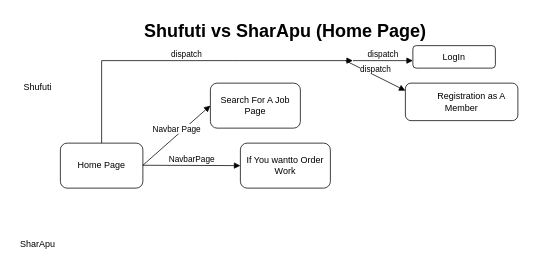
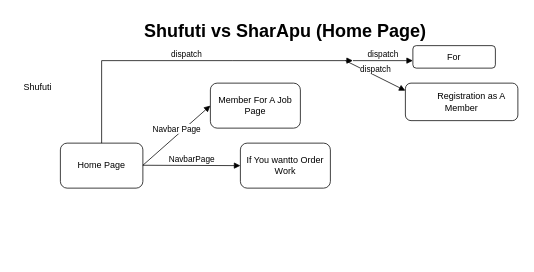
node "LogIn": label "LogIn" -> "For"
node "Search For A Job Page": label "Search For A Job Page" -> "Member For A Job Page"
node "SharApu": removed
